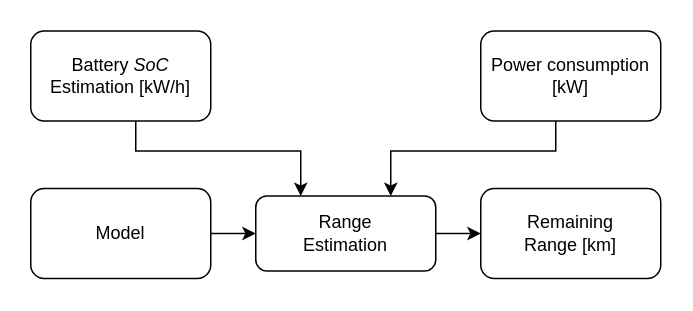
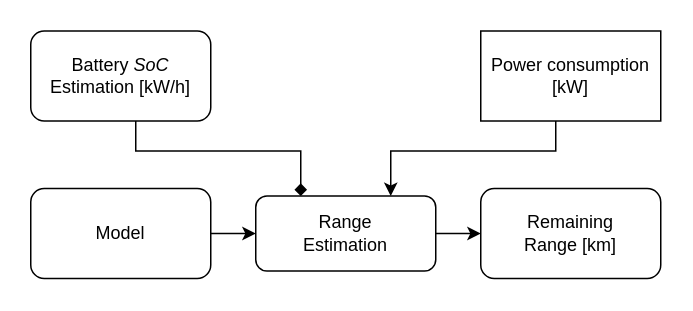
node "Power consumption [kW]": shape rounded rectangle -> rectangle
edge "Battery SoC Estimation [kW/h]" -> "Range Estimation": arrowhead classic -> diamond
